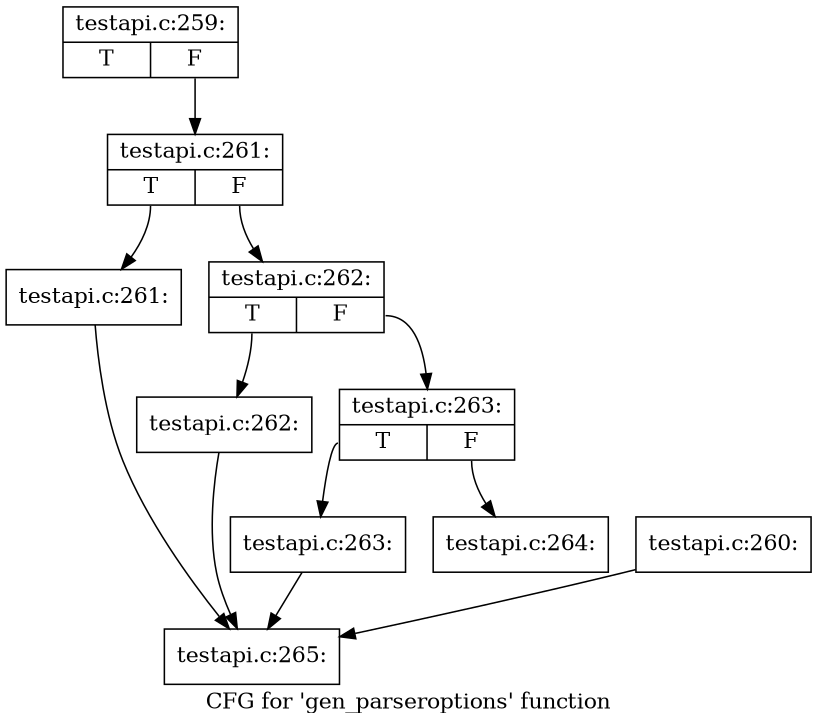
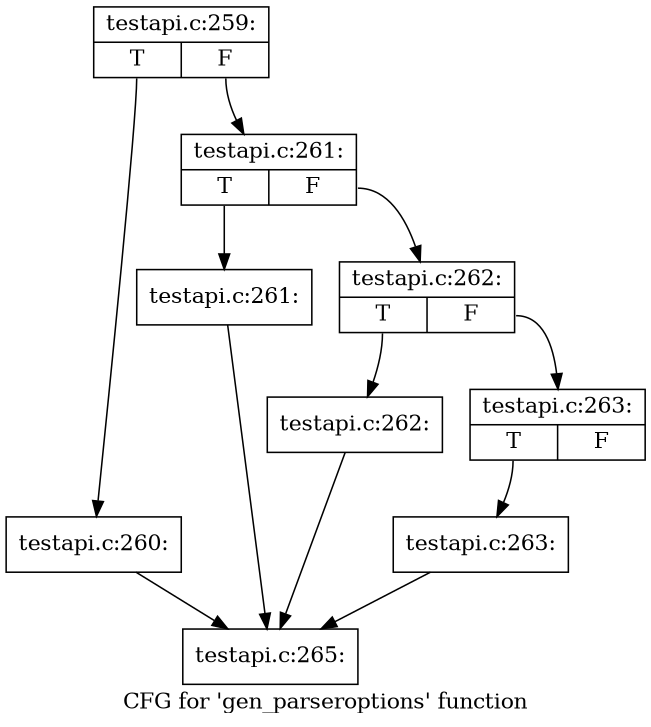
edge "testapi.c:259:" -> "testapi.c:260:": added
node "testapi.c:264:": removed
